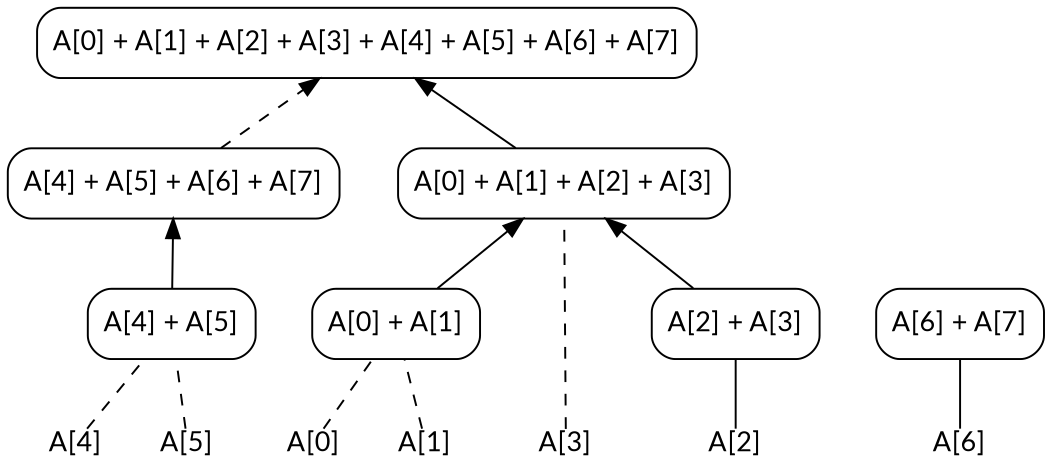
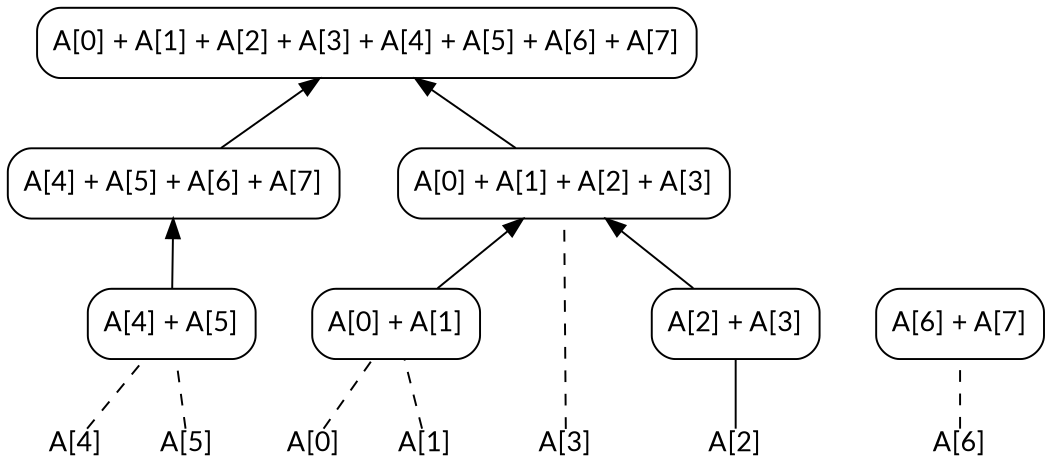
edge "A[4] + A[5] + A[6] + A[7]" -> "A[0] + A[1] + A[2] + A[3] + A[4] + A[5] + A[6] + A[7]": style dashed -> solid
edge "A[6] + A[7]" -- "A[6]": style solid -> dashed
